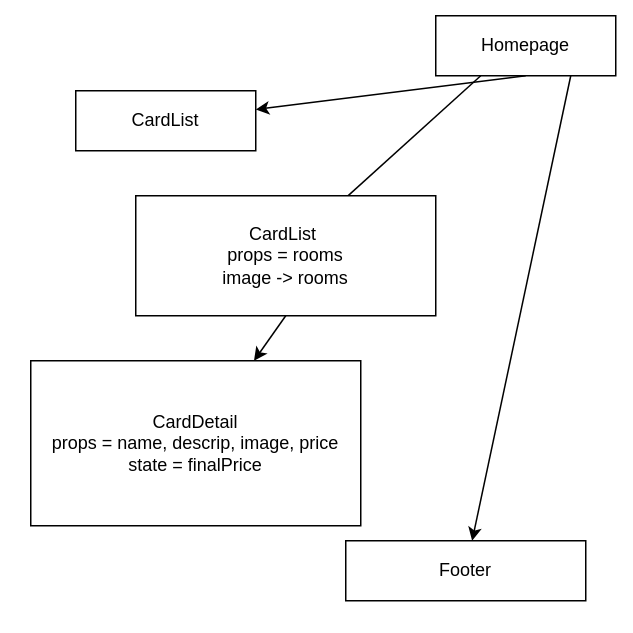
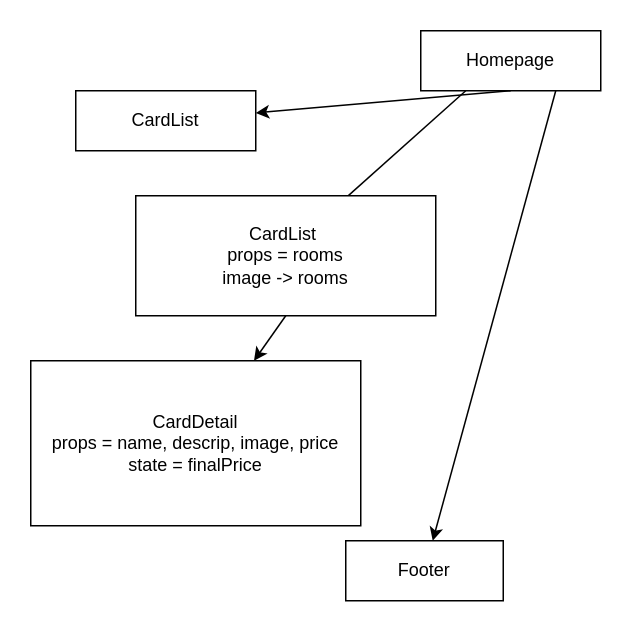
node "Homepage": moved (526, 46) -> (511, 61)
node "Footer": size 240x60 -> 158x60
